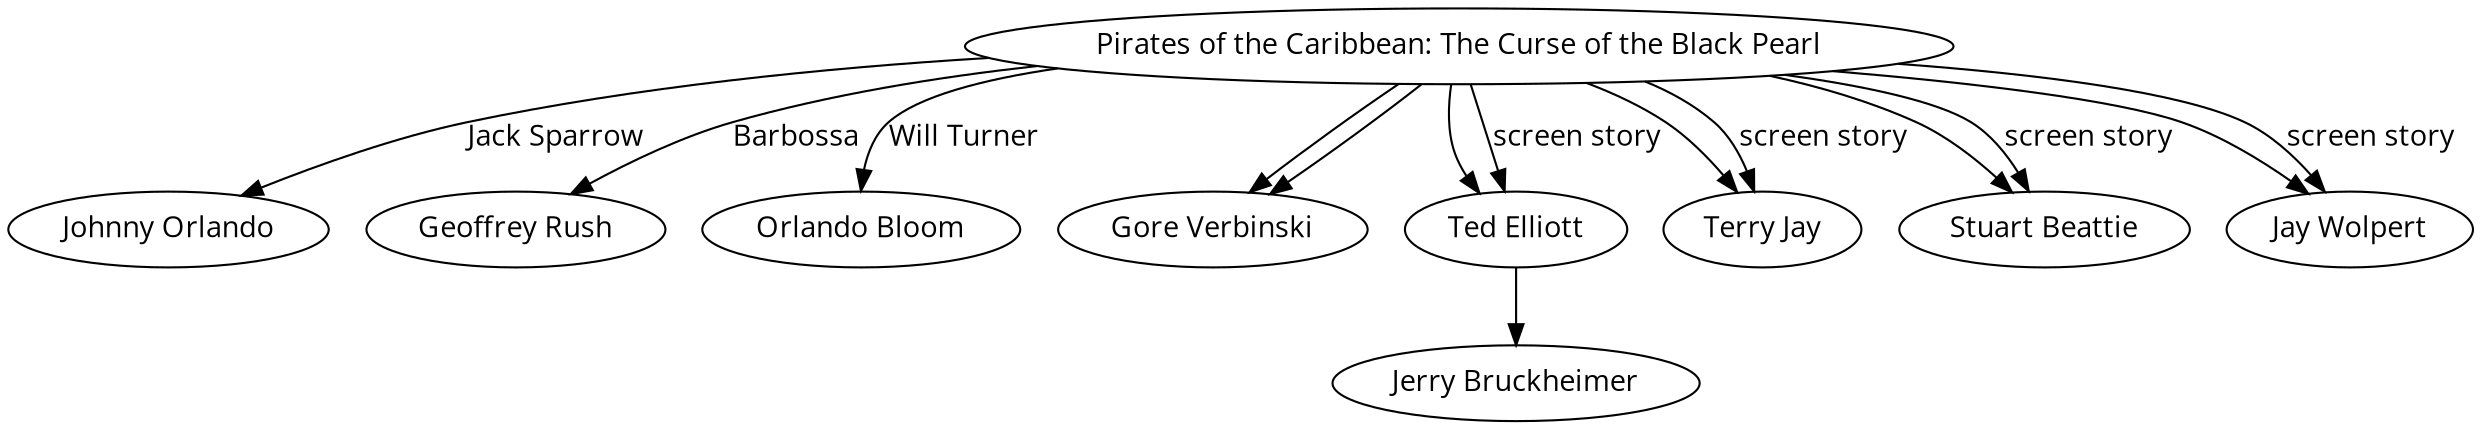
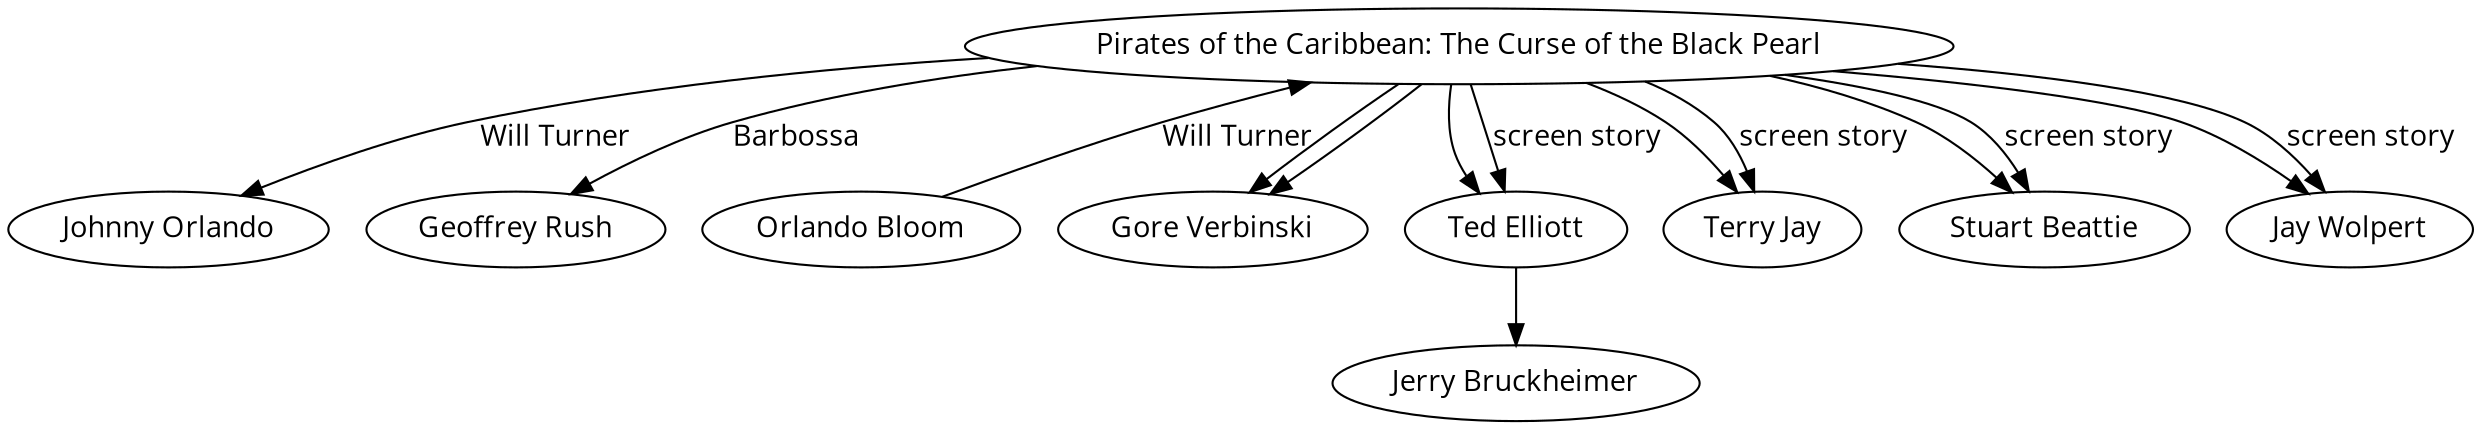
edge "Pirates of the Caribbean: The Curse of the Black Pearl" -> "Orlando Bloom": reversed
edge "Pirates of the Caribbean: The Curse of the Black Pearl" -> "Johnny Orlando": label "Jack Sparrow" -> "Will Turner"
